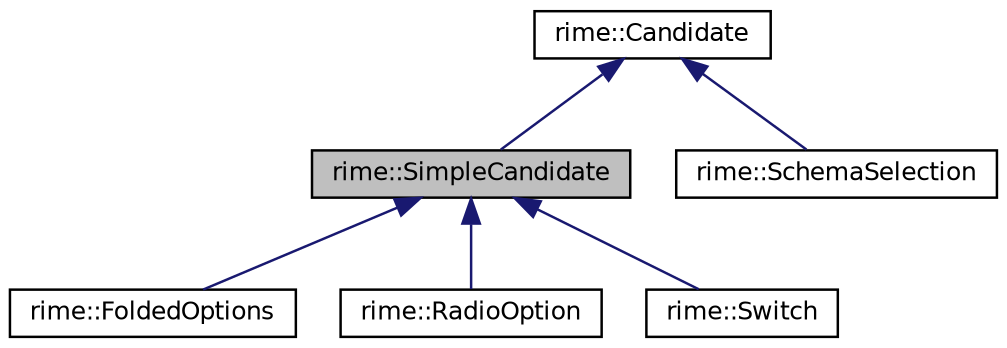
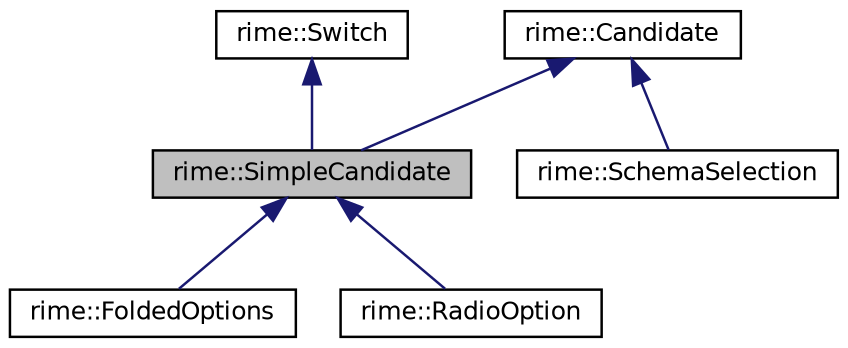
edge "rime::Switch" -> "rime::SimpleCandidate": reversed
